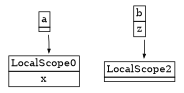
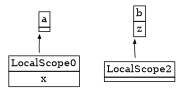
edge "a" -> "LocalScope0": reversed
edge "b" -> "LocalScope2": reversed
